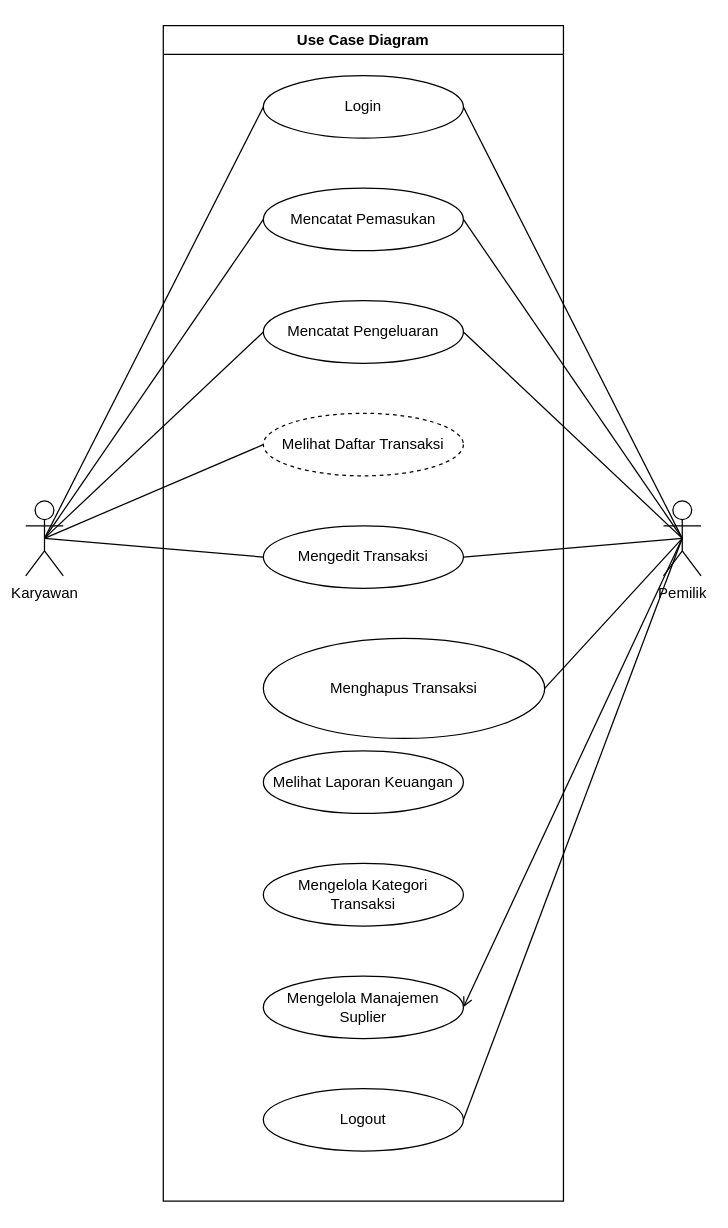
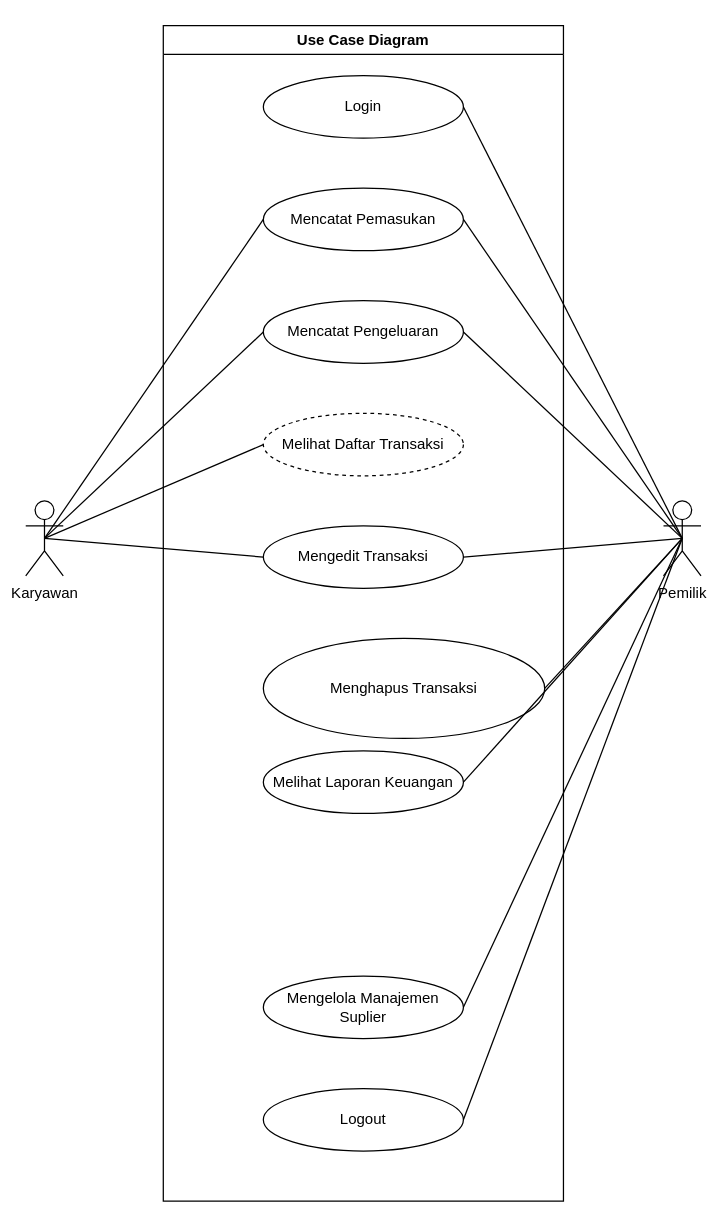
edge "Login" -- "Karyawan": removed
edge "Pemilik" -- "Melihat Laporan Keuangan": added
node "Mengelola Kategori Transaksi": removed
edge "Pemilik" -> "Mengelola Manajemen Suplier": arrowhead open -> none
